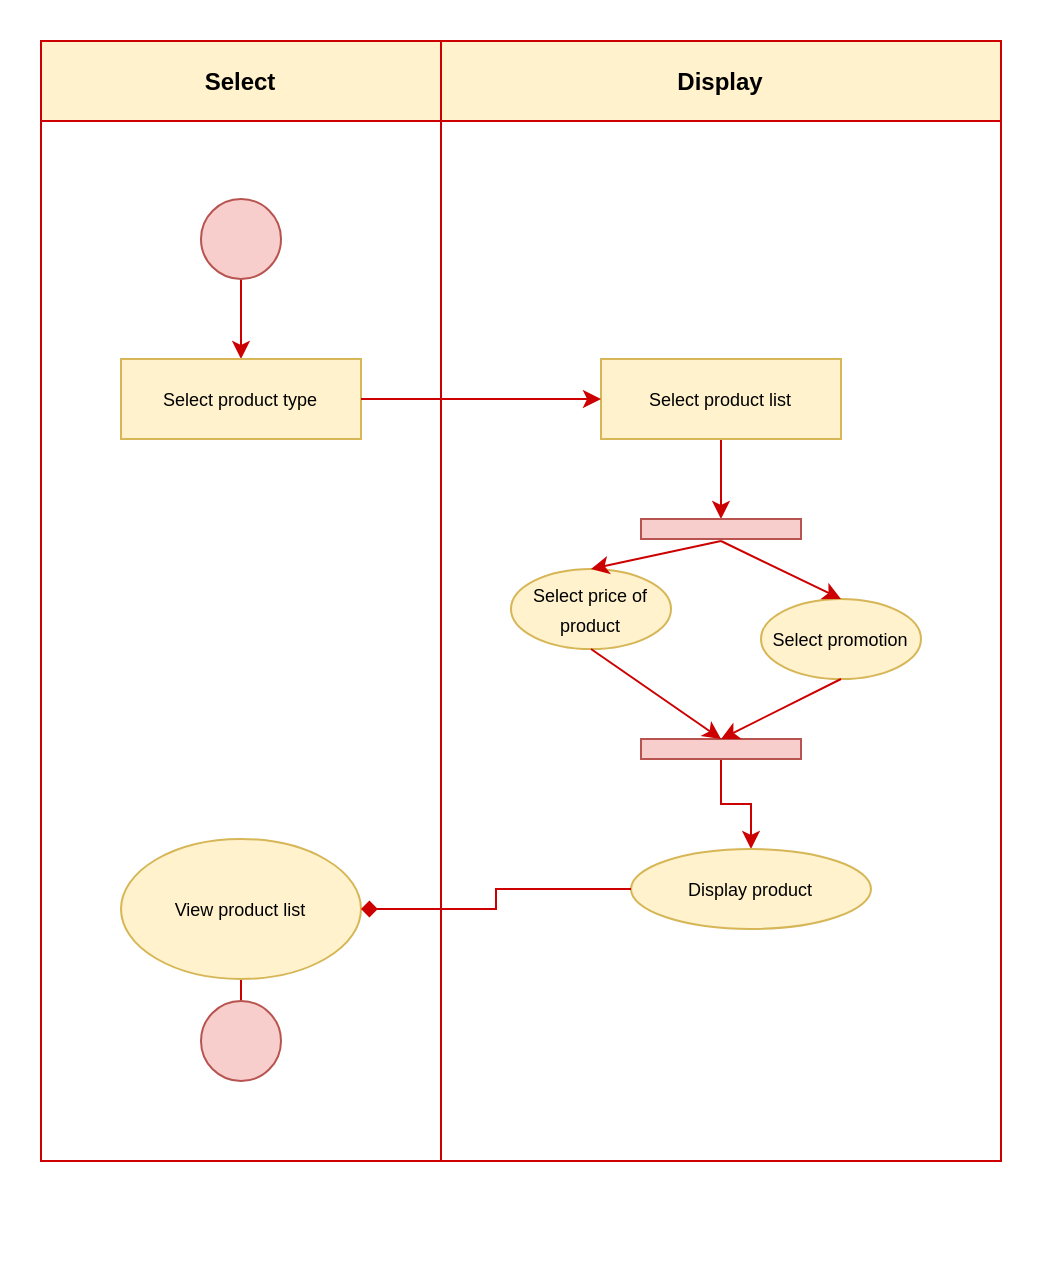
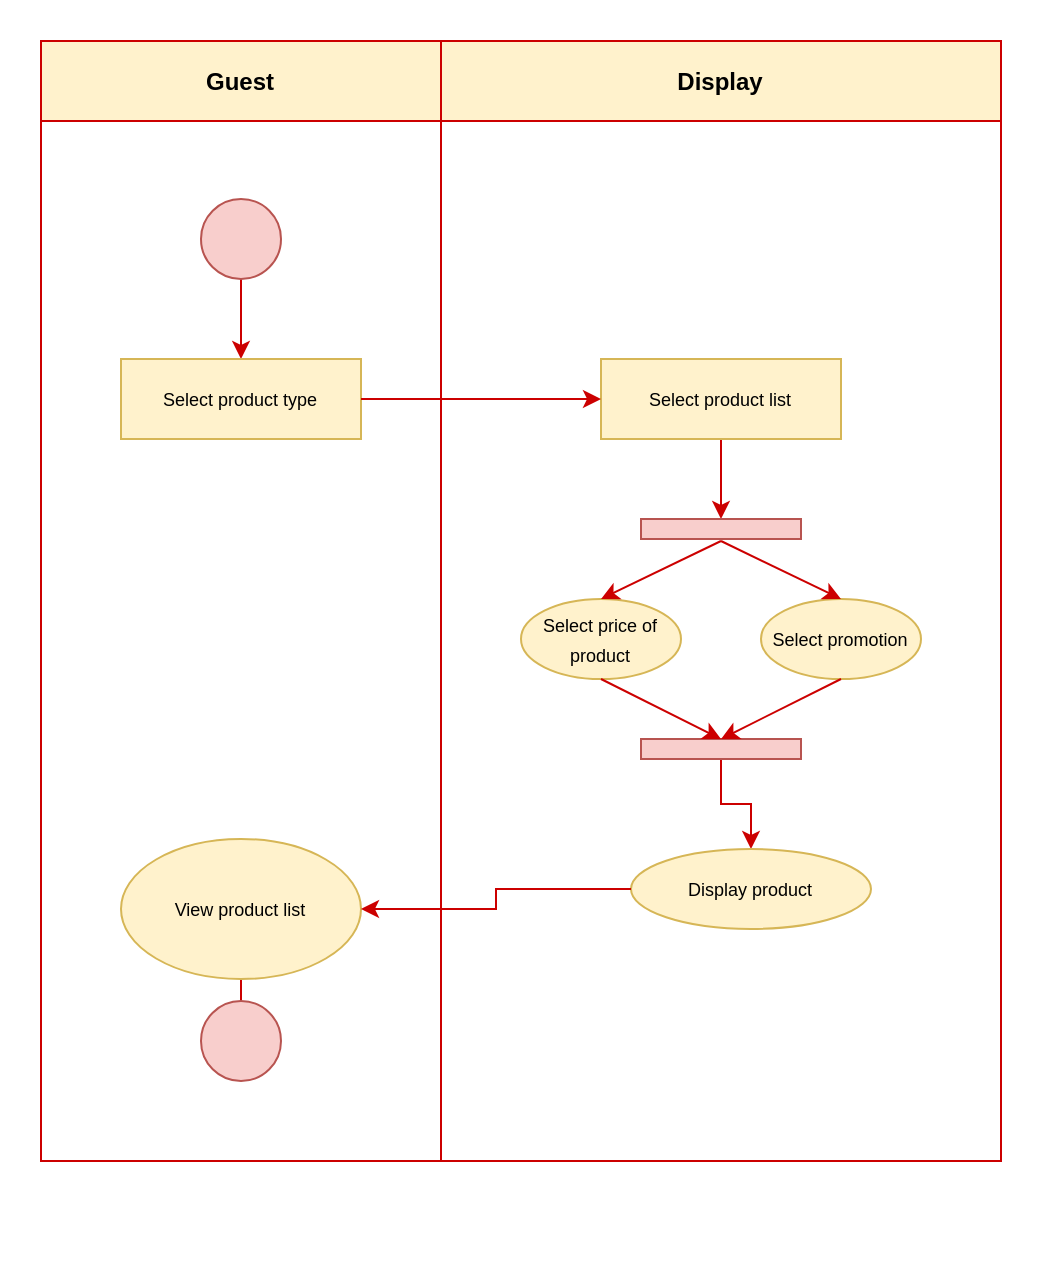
node "Select": label "Select" -> "Guest"
node "Select price of product": moved (591, 609) -> (601, 639)
edge "Display product" -> "View product list": arrowhead diamond -> classic
